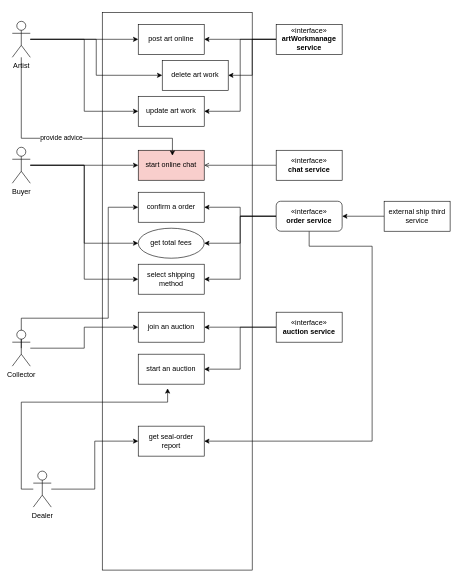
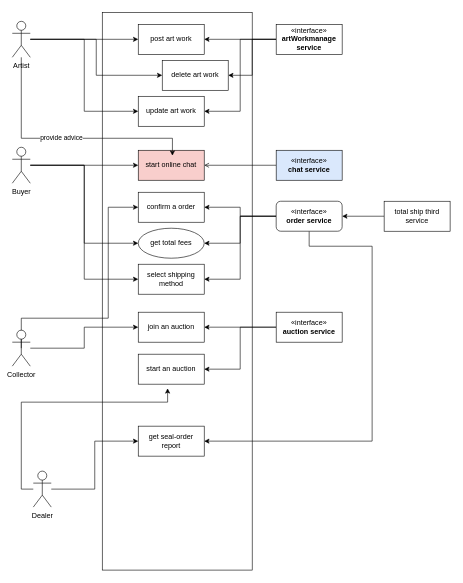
node "post art online": label "post art online" -> "post art work"
node "«interface» chat service": fillcolor #ffffff -> #dae8fc
node "external ship third service": label "external ship third service" -> "total ship third service"
